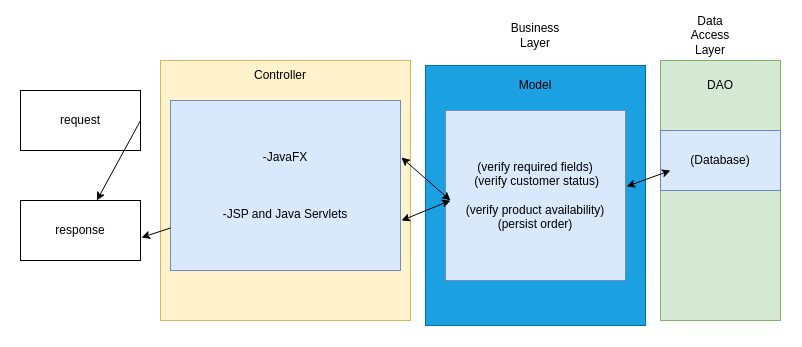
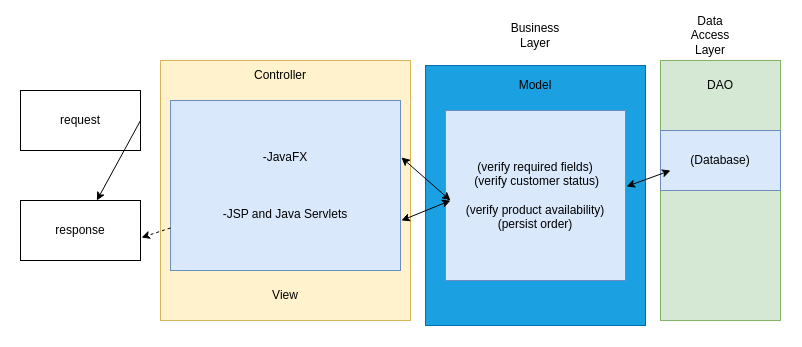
edge "-JavaFX -JSP and Java Servlets" -> "response": style solid -> dashed
node "View": added
